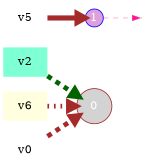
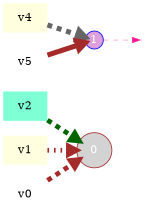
node "v4": added
node "v6": label "v6" -> "v1"
